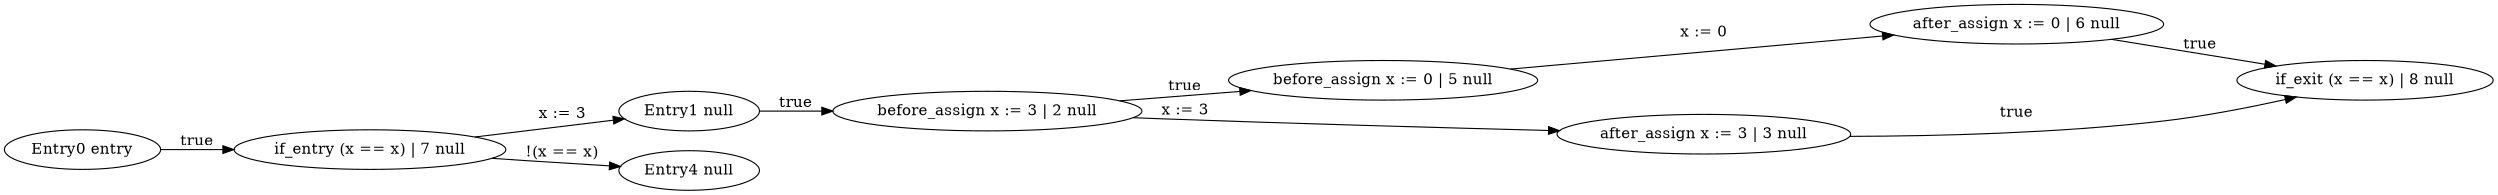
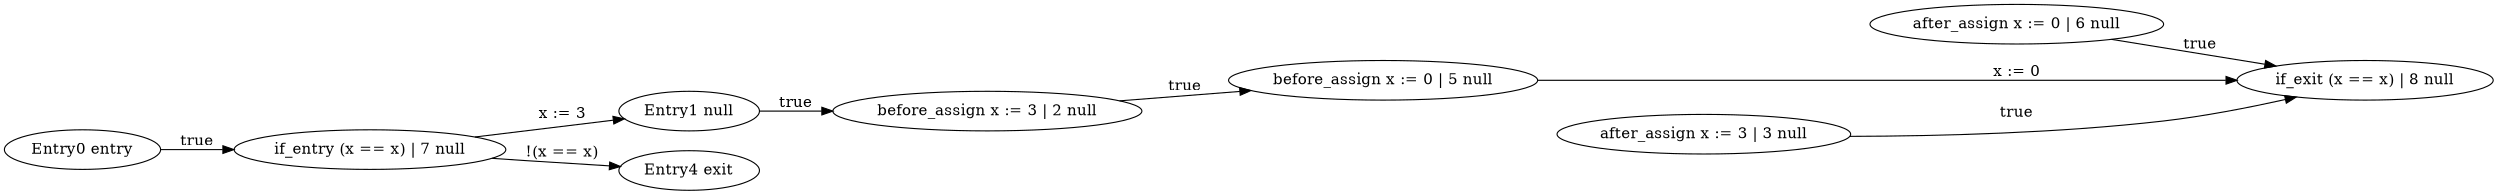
edge "before_assign x := 0 | 5 null" -> "after_assign x := 0 | 6 null": now "before_assign x := 0 | 5 null" -> "if_exit (x == x) | 8 null"
edge "before_assign x := 3 | 2 null" -> "after_assign x := 3 | 3 null": removed, label "x := 3"
node "Entry4 null": label "Entry4 null" -> "Entry4 exit"
